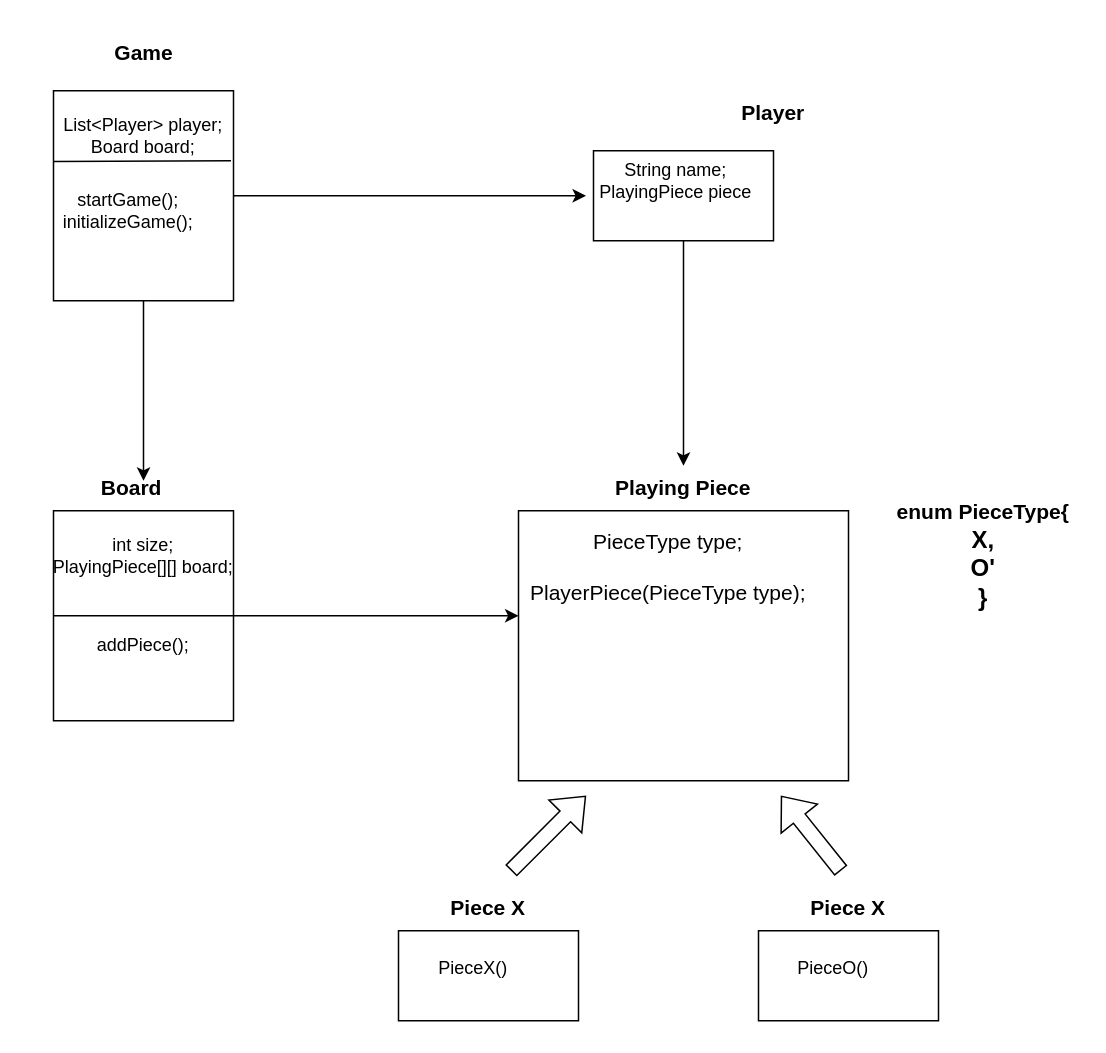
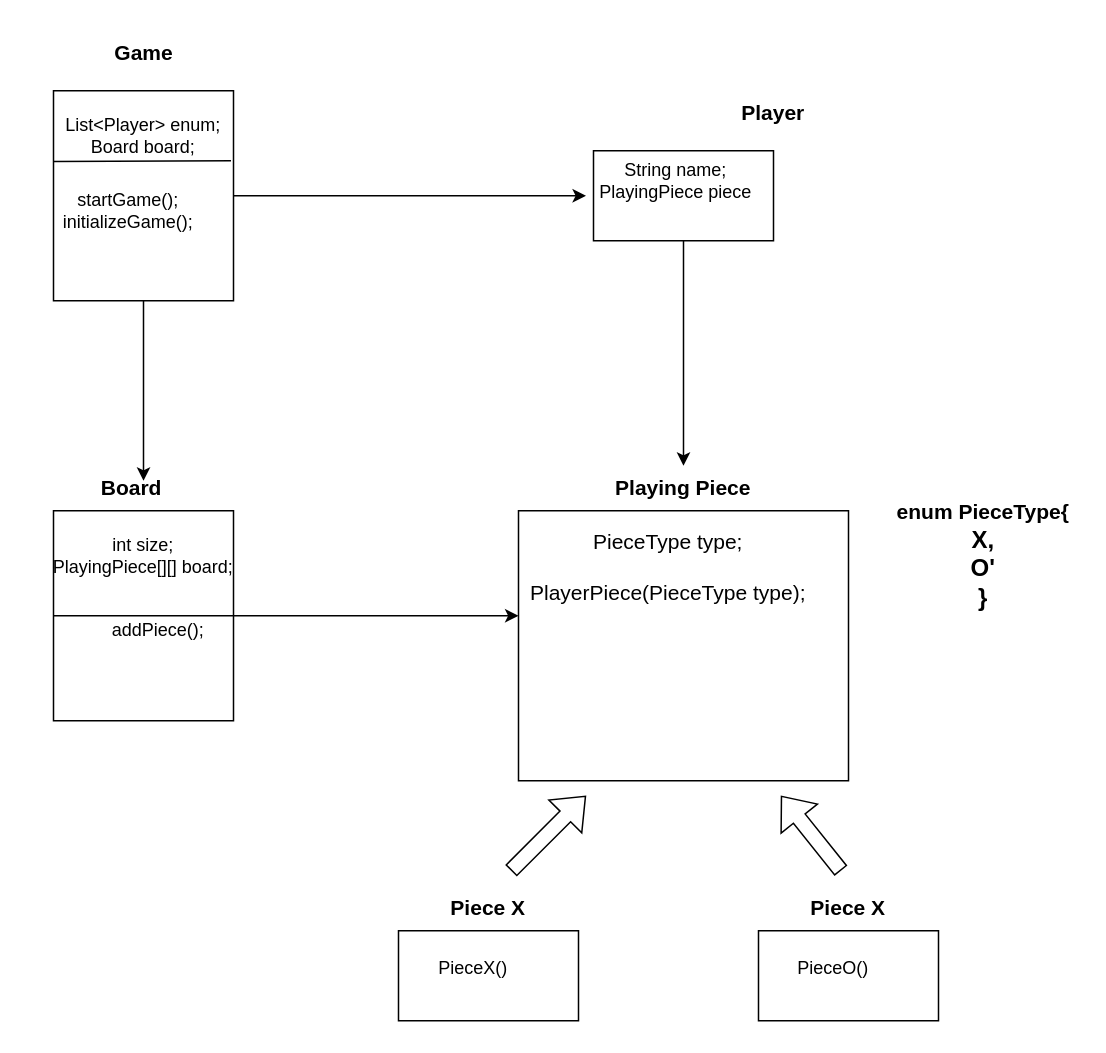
node "List<Player> player; Board board;": label "List<Player> player; Board board;" -> "List<Player> enum; Board board;"
node "addPiece();": moved (143, 646) -> (158, 631)
